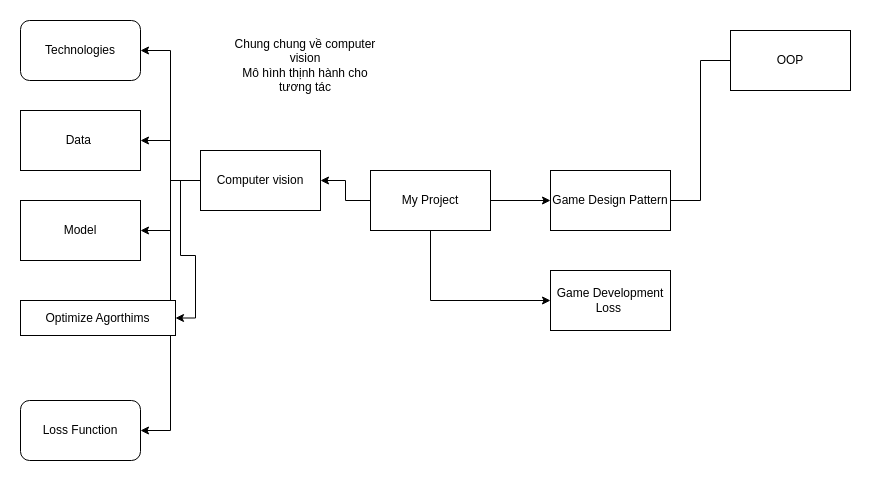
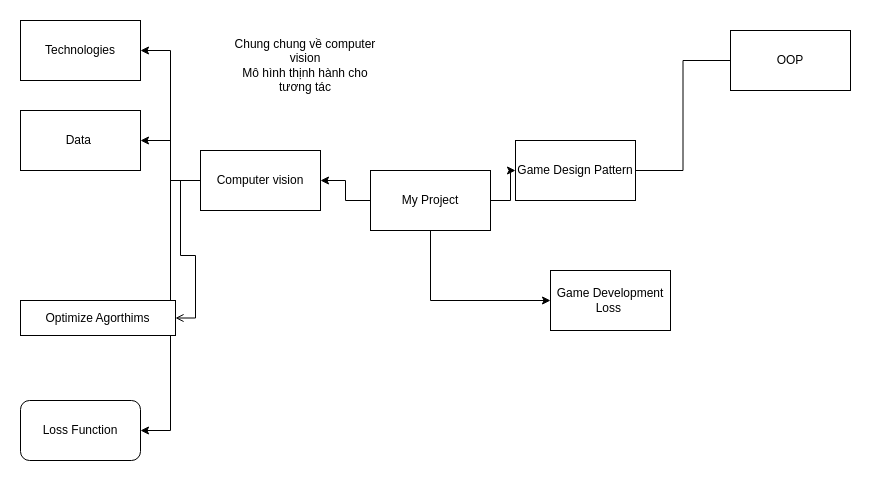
node "Technologies": shape rounded rectangle -> rectangle
node "Game Design Pattern": moved (611, 201) -> (576, 171)
node "Model": removed
edge "Computer vision" -> "Model": removed
edge "Computer vision" -> "Optimize Agorthims": arrowhead classic -> open
